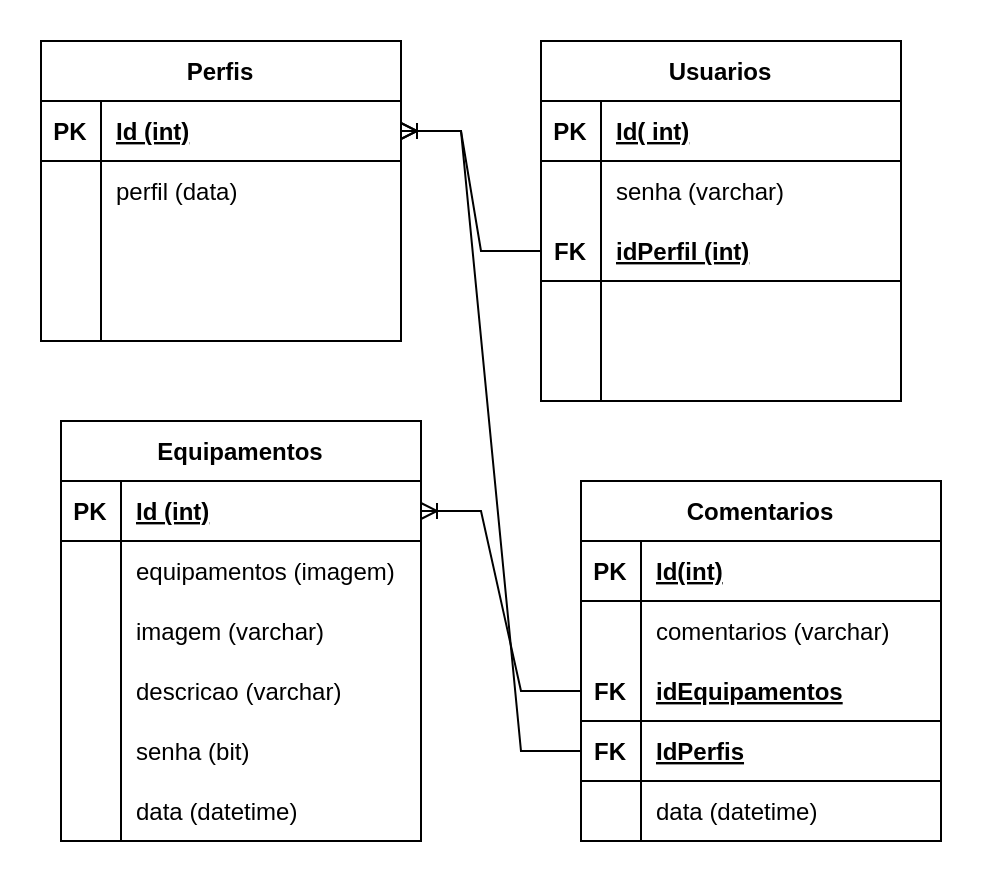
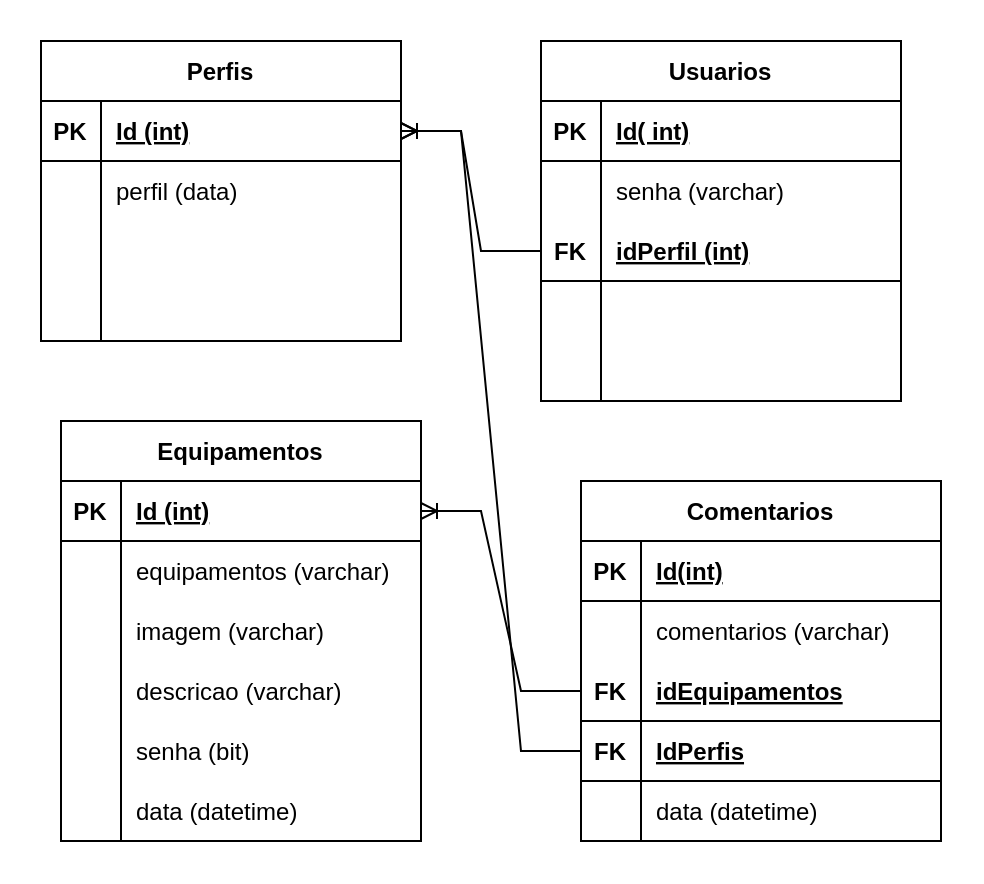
node "equipamentos (imagem)": label "equipamentos (imagem)" -> "equipamentos (varchar)"
